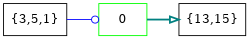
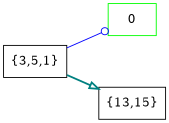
edge "0" -> "{13,15}": now "{3,5,1}" -> "{13,15}"
